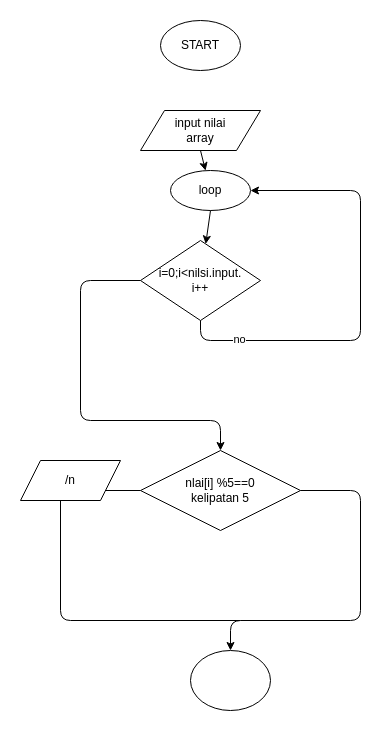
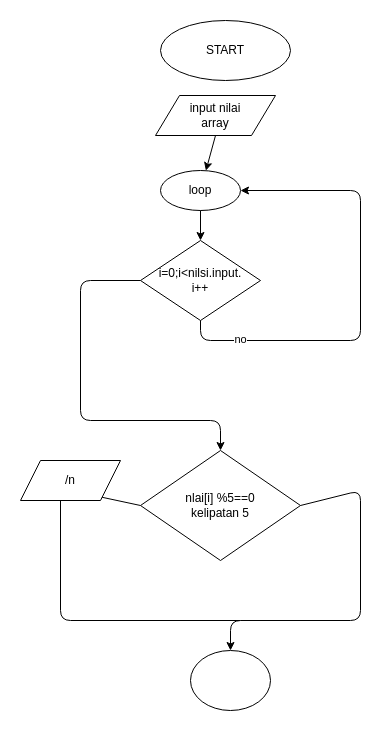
node "START": size 80x50 -> 130x60
node "input nilai array": moved (201, 131) -> (216, 116)
node "loop": moved (211, 191) -> (201, 191)
node "nlai[i] %5==0 kelipatan 5": size 160x80 -> 160x110
